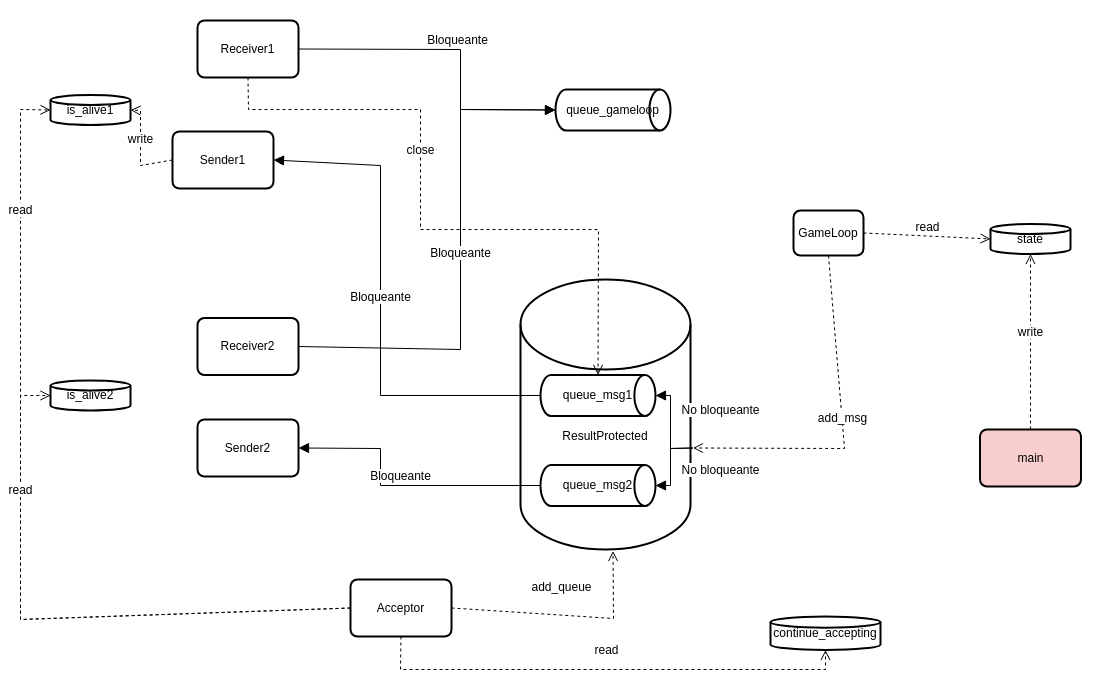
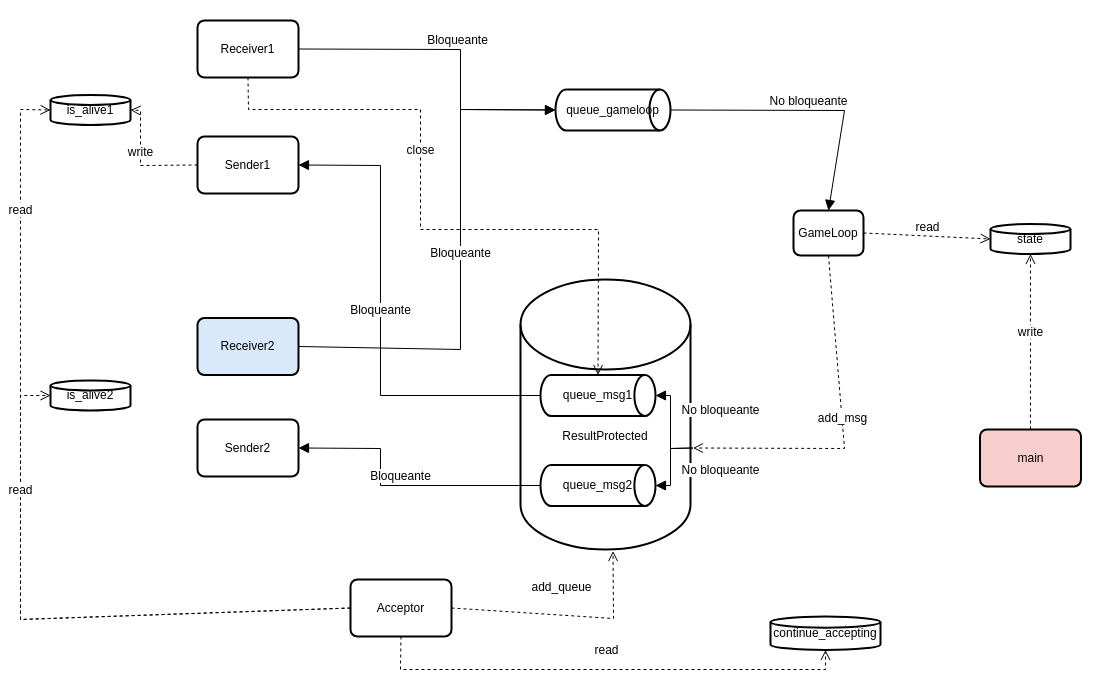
edge "queue_gameloop" -> "GameLoop": added, label "No bloqueante"
node "Sender1": moved (223, 160) -> (248, 165)
node "Receiver2": fillcolor #ffffff -> #dae8fc
